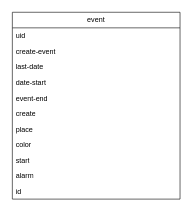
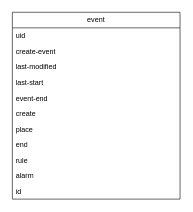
node "last-date": label "last-date" -> "last-modified"
node "date-start": label "date-start" -> "last-start"
node "color": label "color" -> "end"
node "start": label "start" -> "rule"
